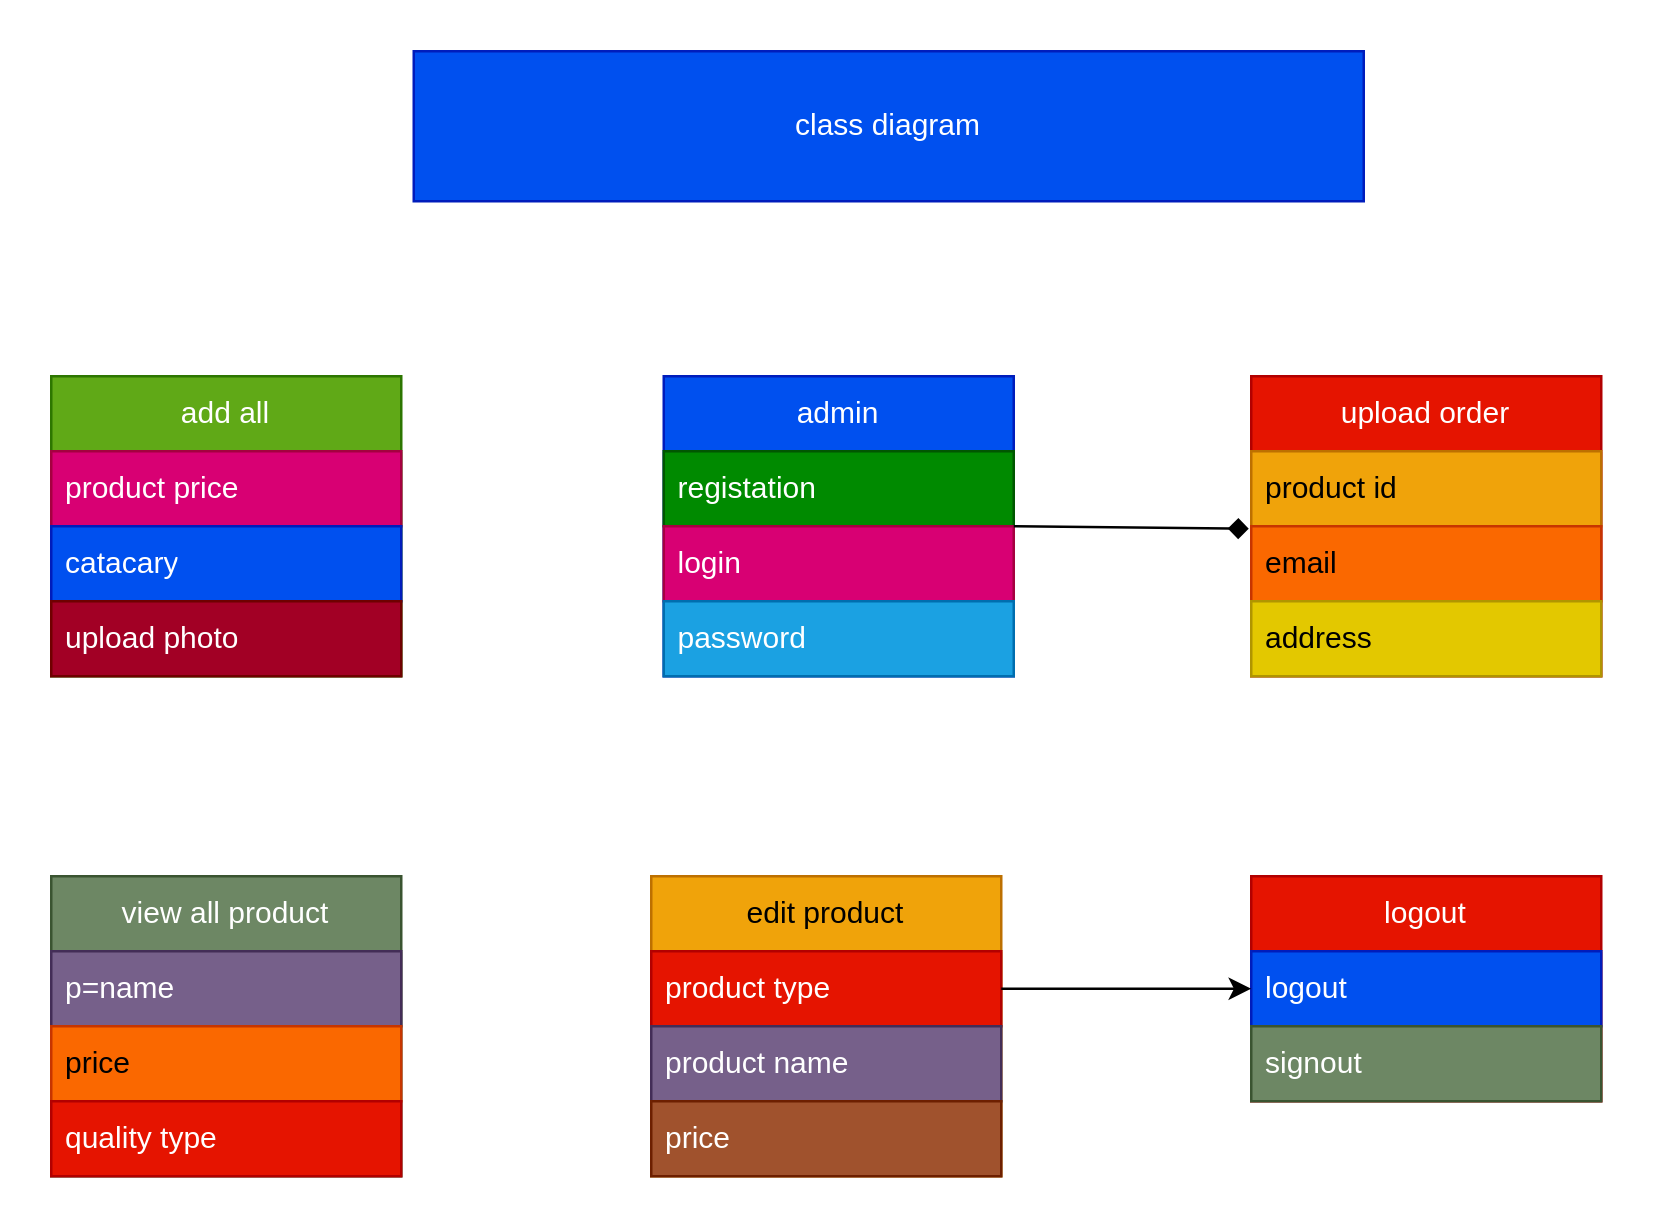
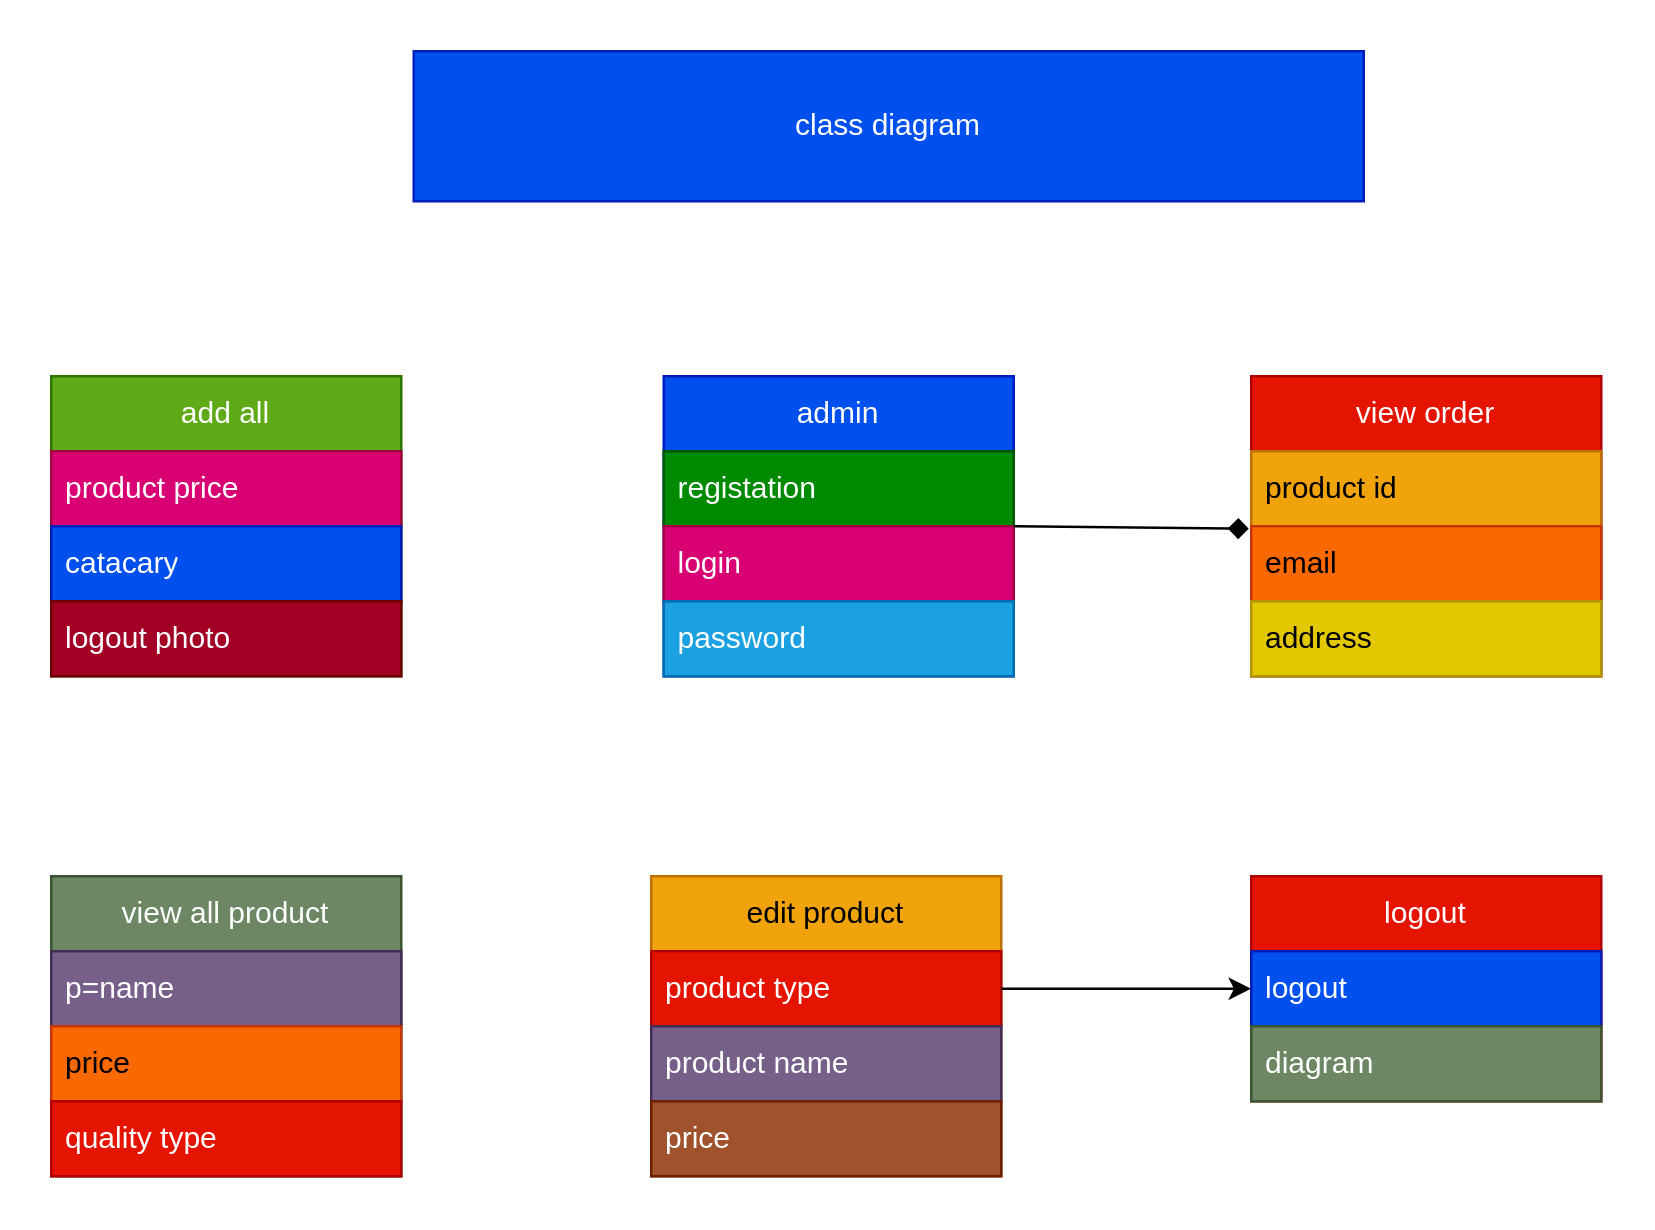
node "upload order": label "upload order" -> "view order"
node "upload photo": label "upload photo" -> "logout photo"
node "signout": label "signout" -> "diagram"
